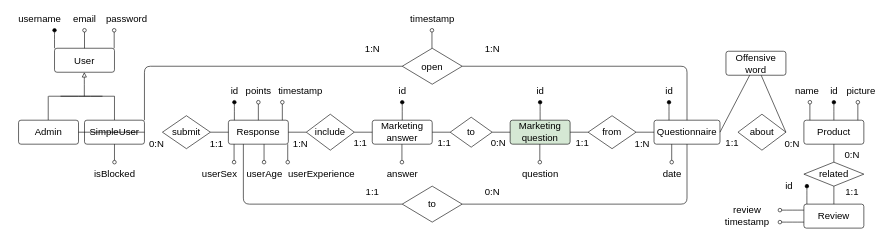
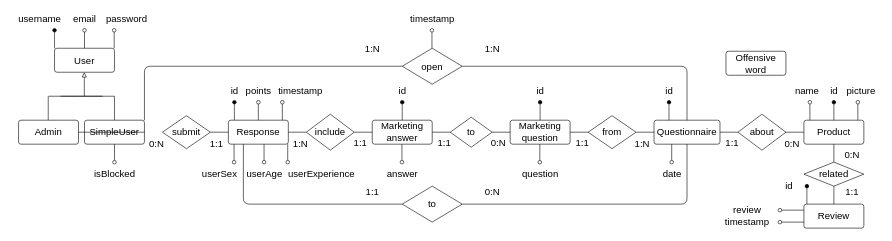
edge "Offensive word" -- "Questionnaire": now "about" -- "Questionnaire"
edge "Offensive word" -- "about": now "Product" -- "about"
node "Marketing question": fillcolor #d5e8d4 -> #ffffff
